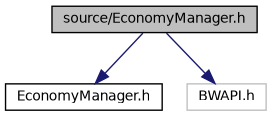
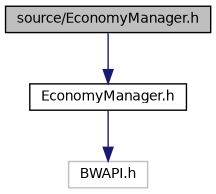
edge "source/EconomyManager.h" -> "BWAPI.h": now "EconomyManager.h" -> "BWAPI.h"
